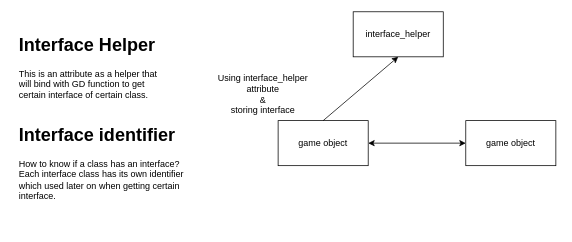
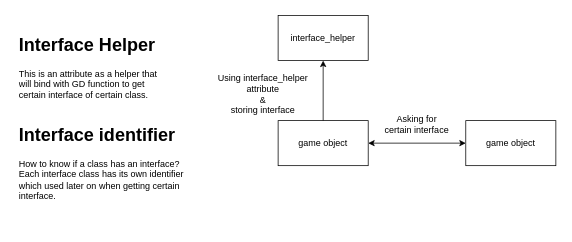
node "interface_helper": moved (398, 34) -> (323, 38)
node "Asking for certain interface": added
